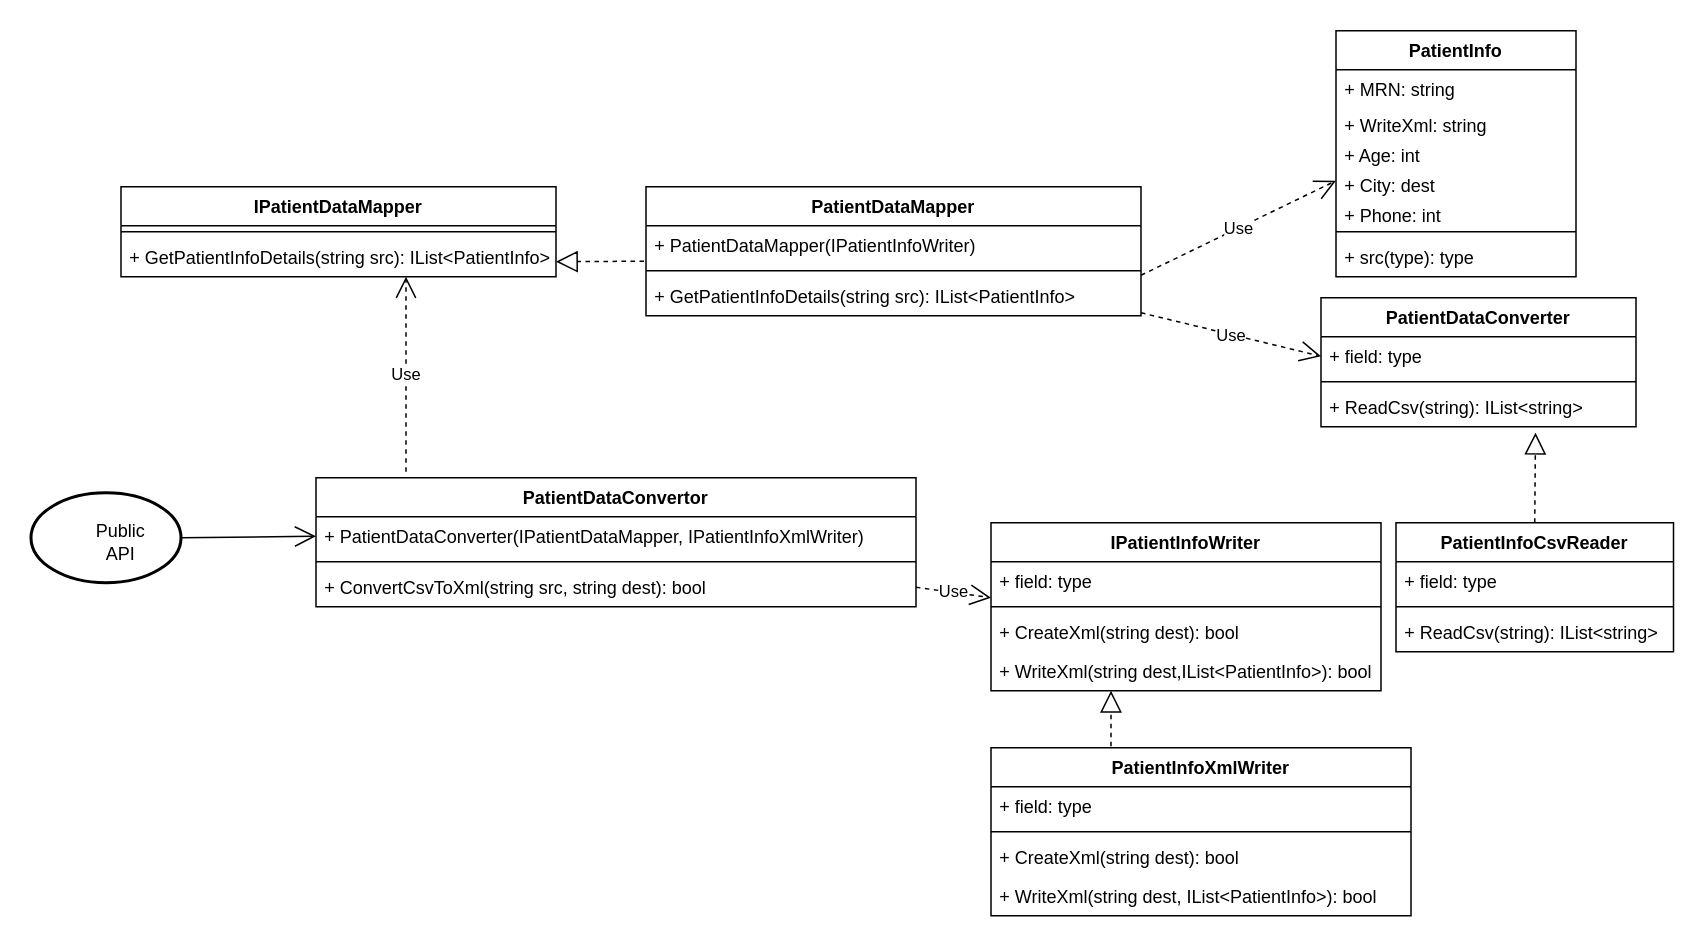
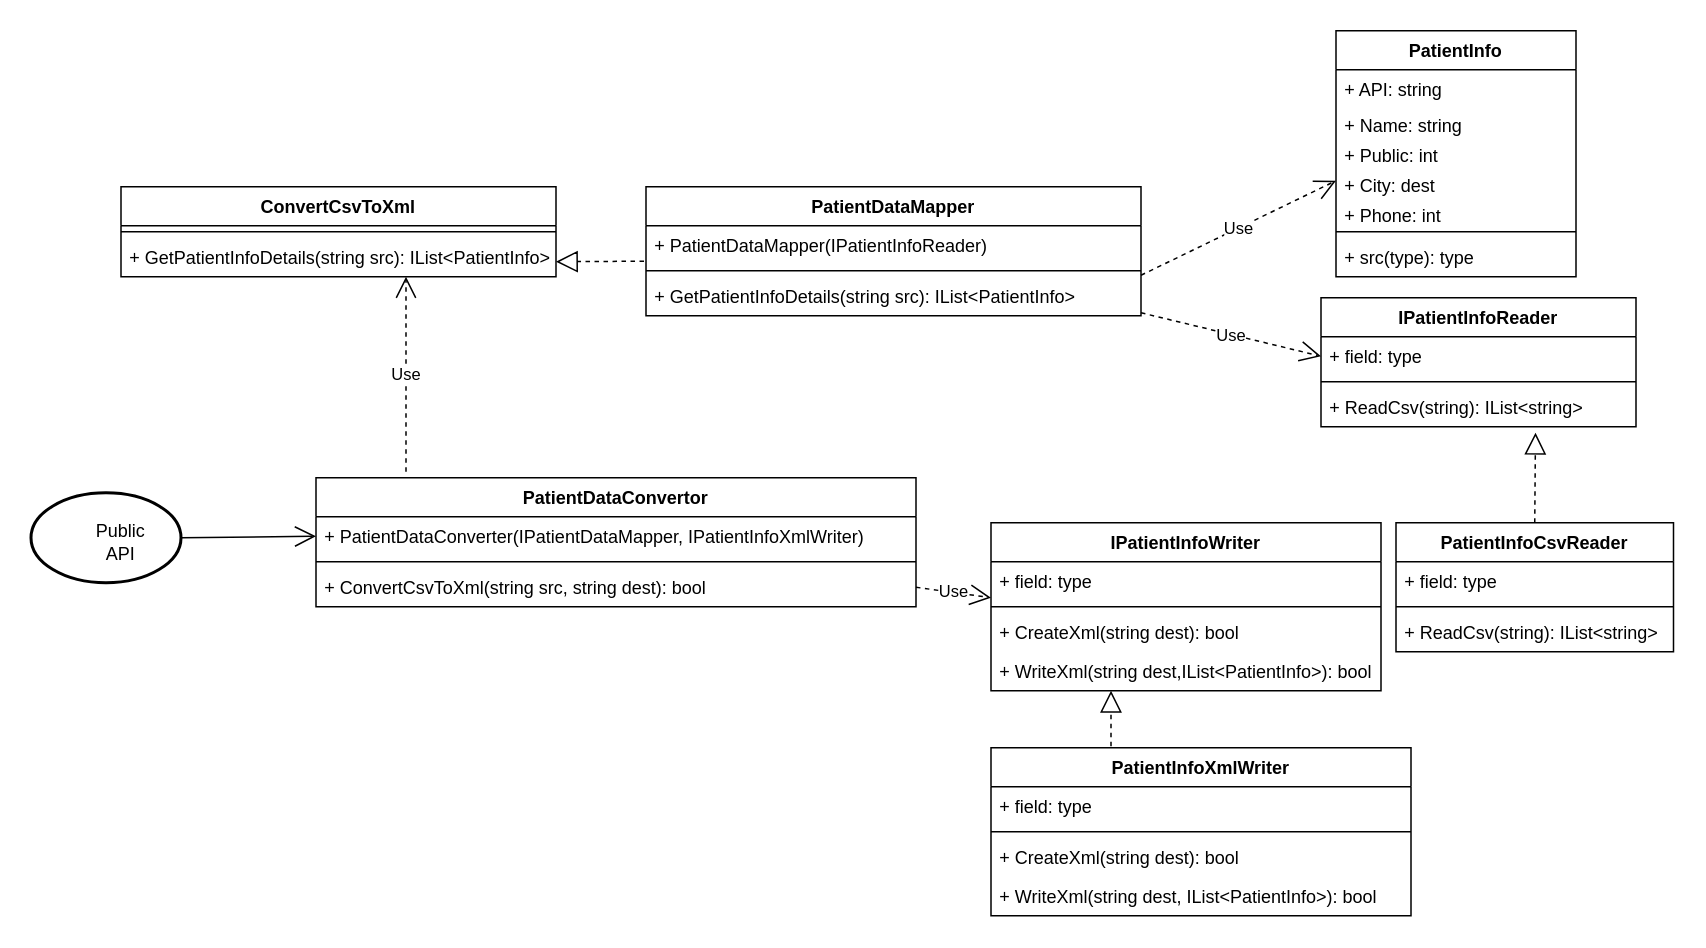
node "+ MRN: string": label "+ MRN: string" -> "+ API: string"
node "+ WriteXml: string": label "+ WriteXml: string" -> "+ Name: string"
node "+ Age: int": label "+ Age: int" -> "+ Public: int"
node "IPatientDataMapper": label "IPatientDataMapper" -> "ConvertCsvToXml"
node "+ PatientDataMapper(IPatientInfoWriter)": label "+ PatientDataMapper(IPatientInfoWriter)" -> "+ PatientDataMapper(IPatientInfoReader)"
node "PatientDataConverter": label "PatientDataConverter" -> "IPatientInfoReader"
